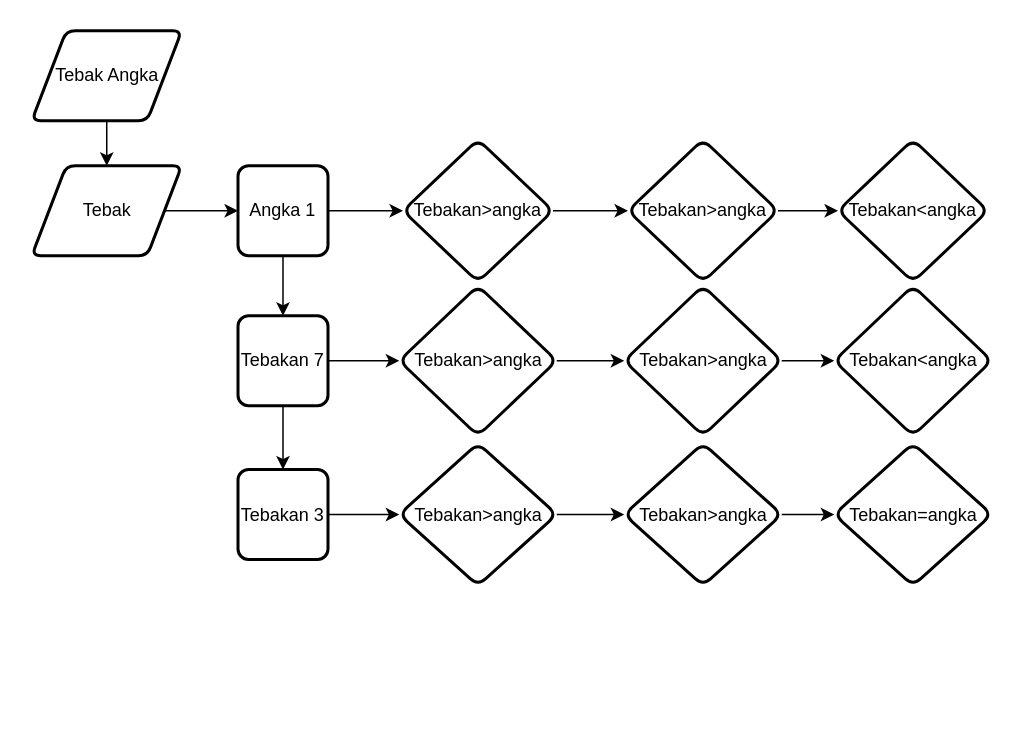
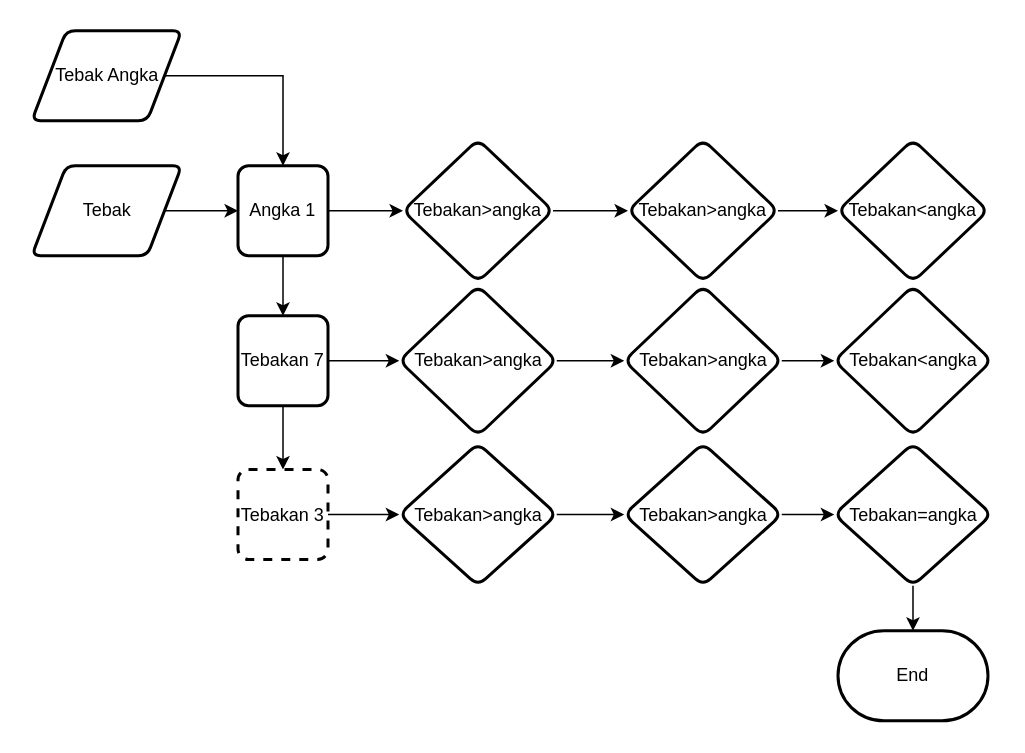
edge "Tebak Angka" -> "Tebak": now "Tebak Angka" -> "Angka 1"
node "Tebakan 3": style solid -> dashed
edge "Tebakan=angka" -> "End": added
node "End": added
